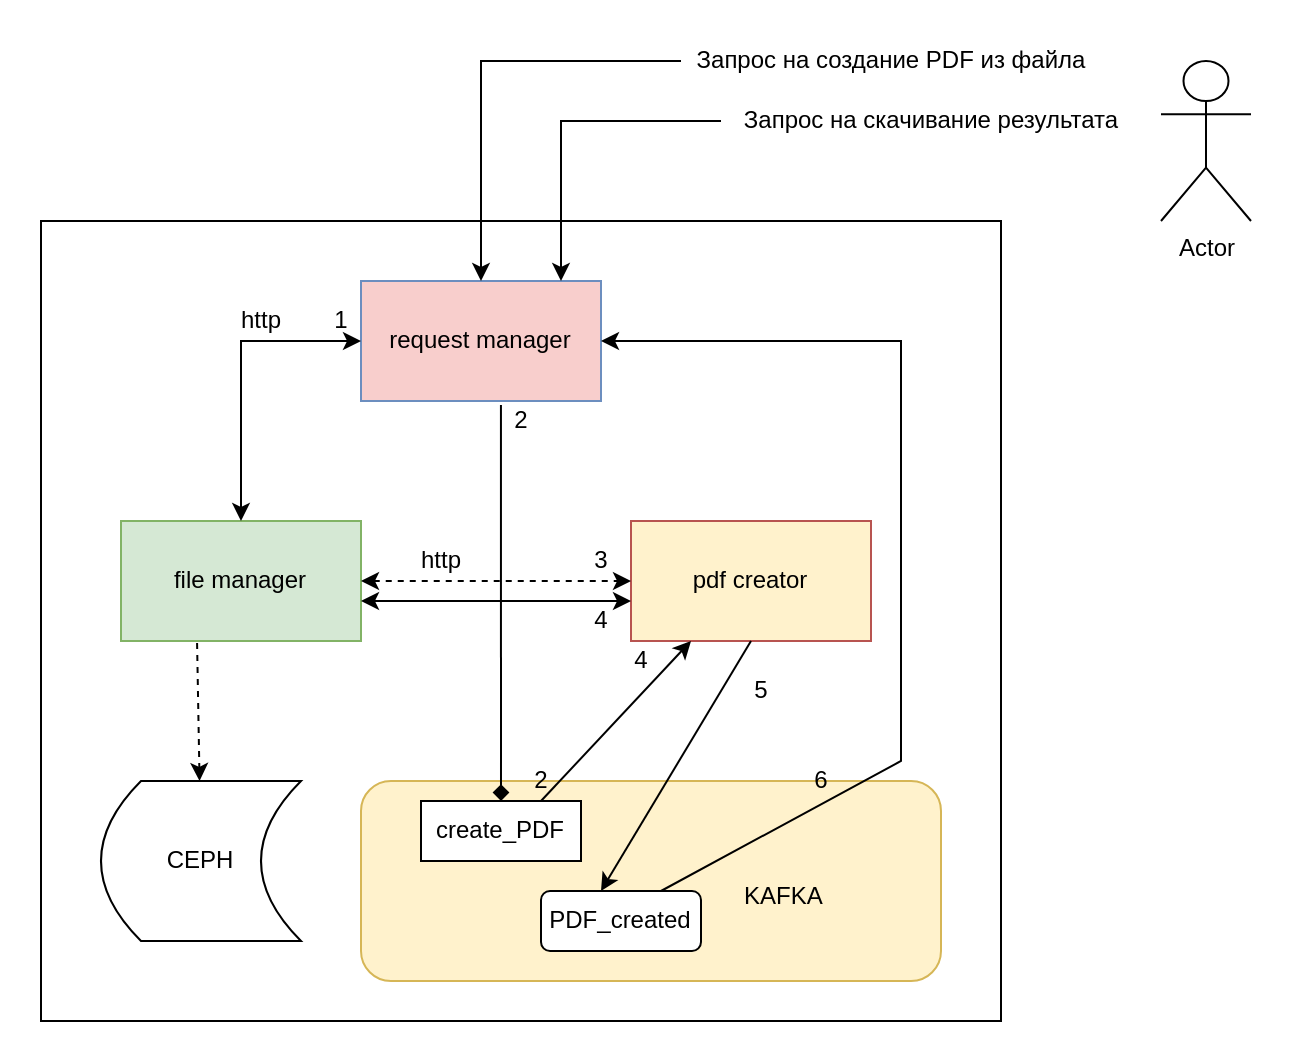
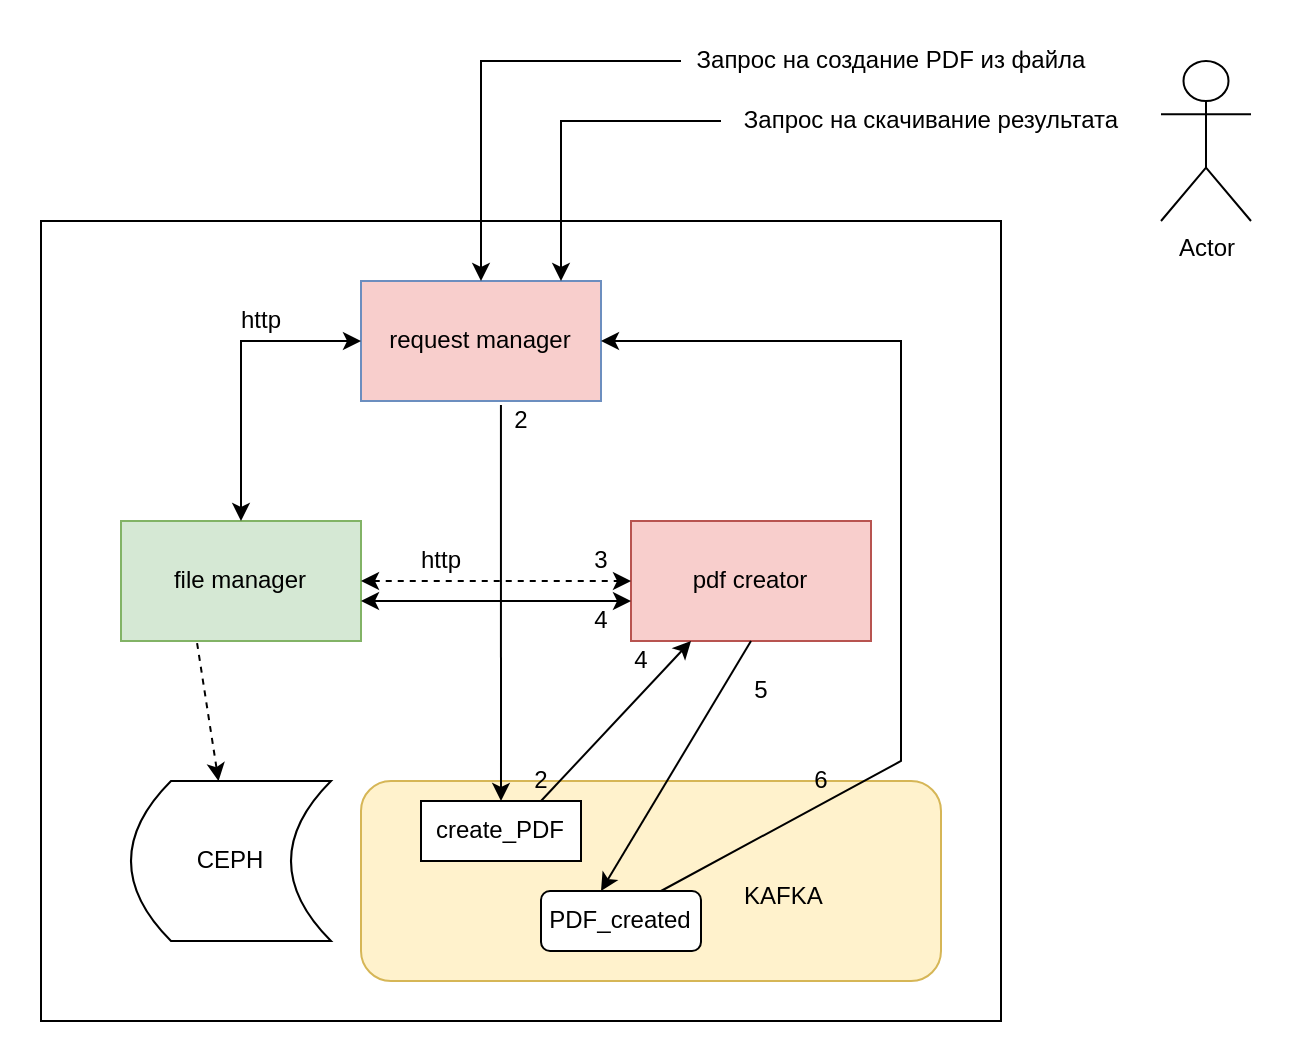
node "1": removed
node "pdf creator": fillcolor #fff2cc -> #f8cecc
edge "request manager" -> "create_PDF": arrowhead diamond -> classic
node "CEPH": moved (201, 861) -> (231, 861)
